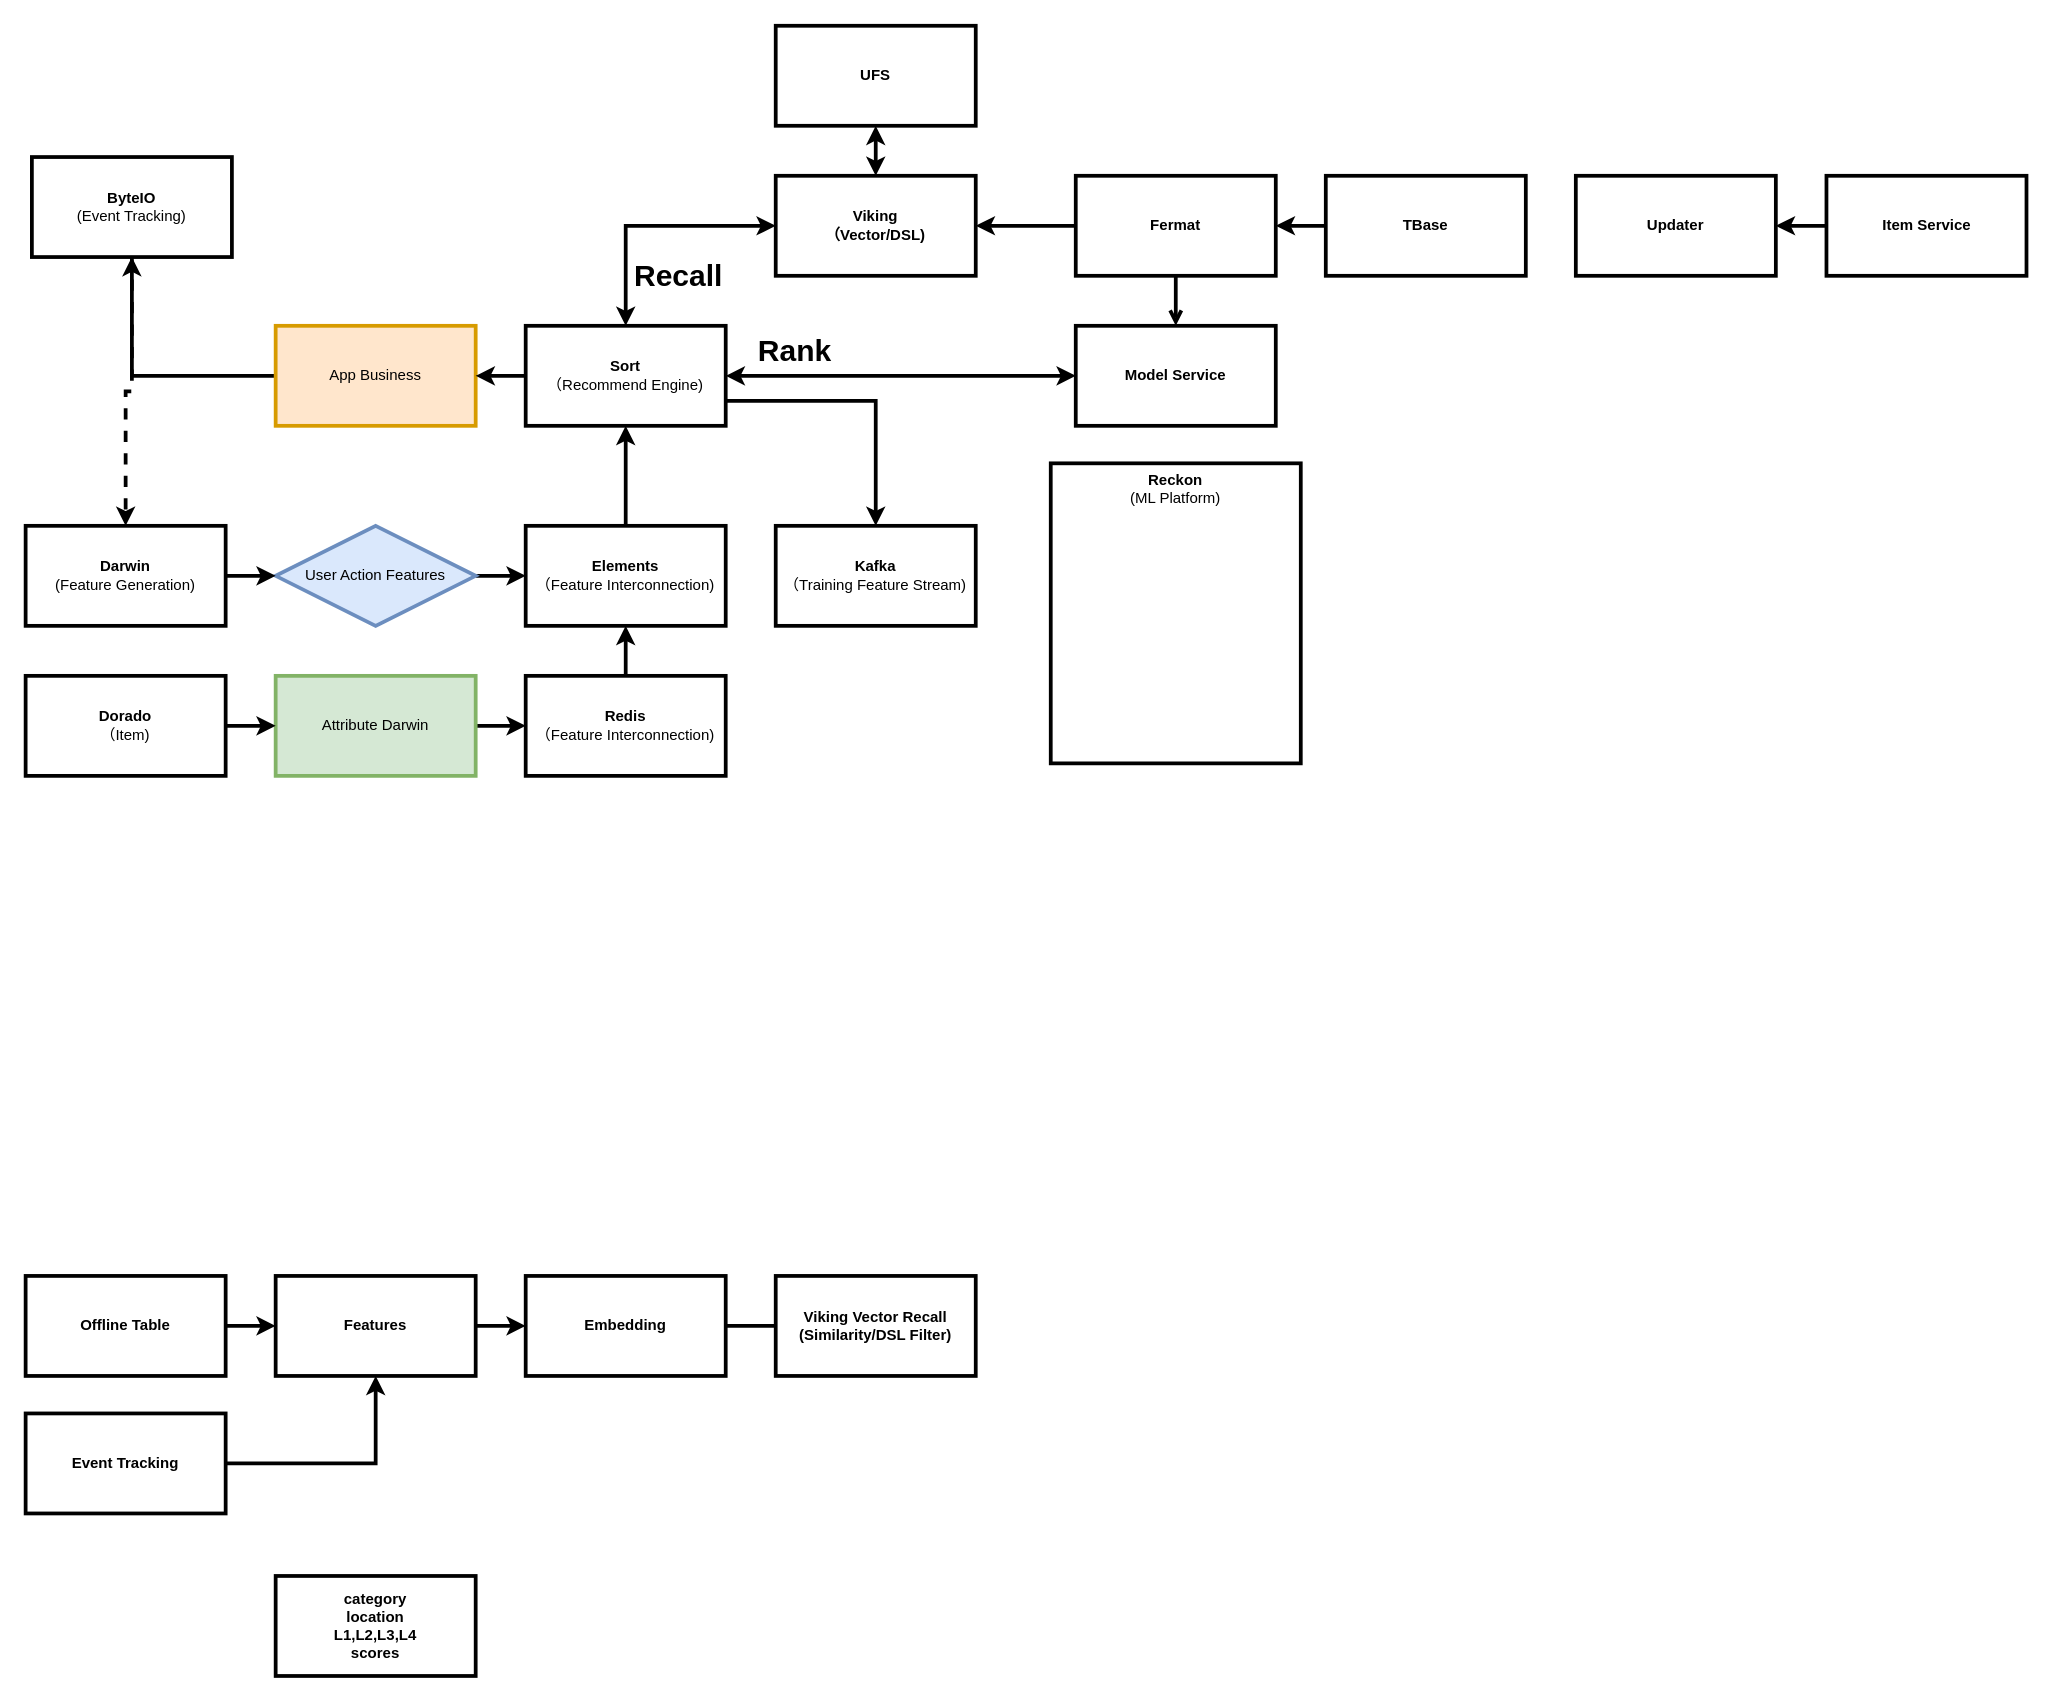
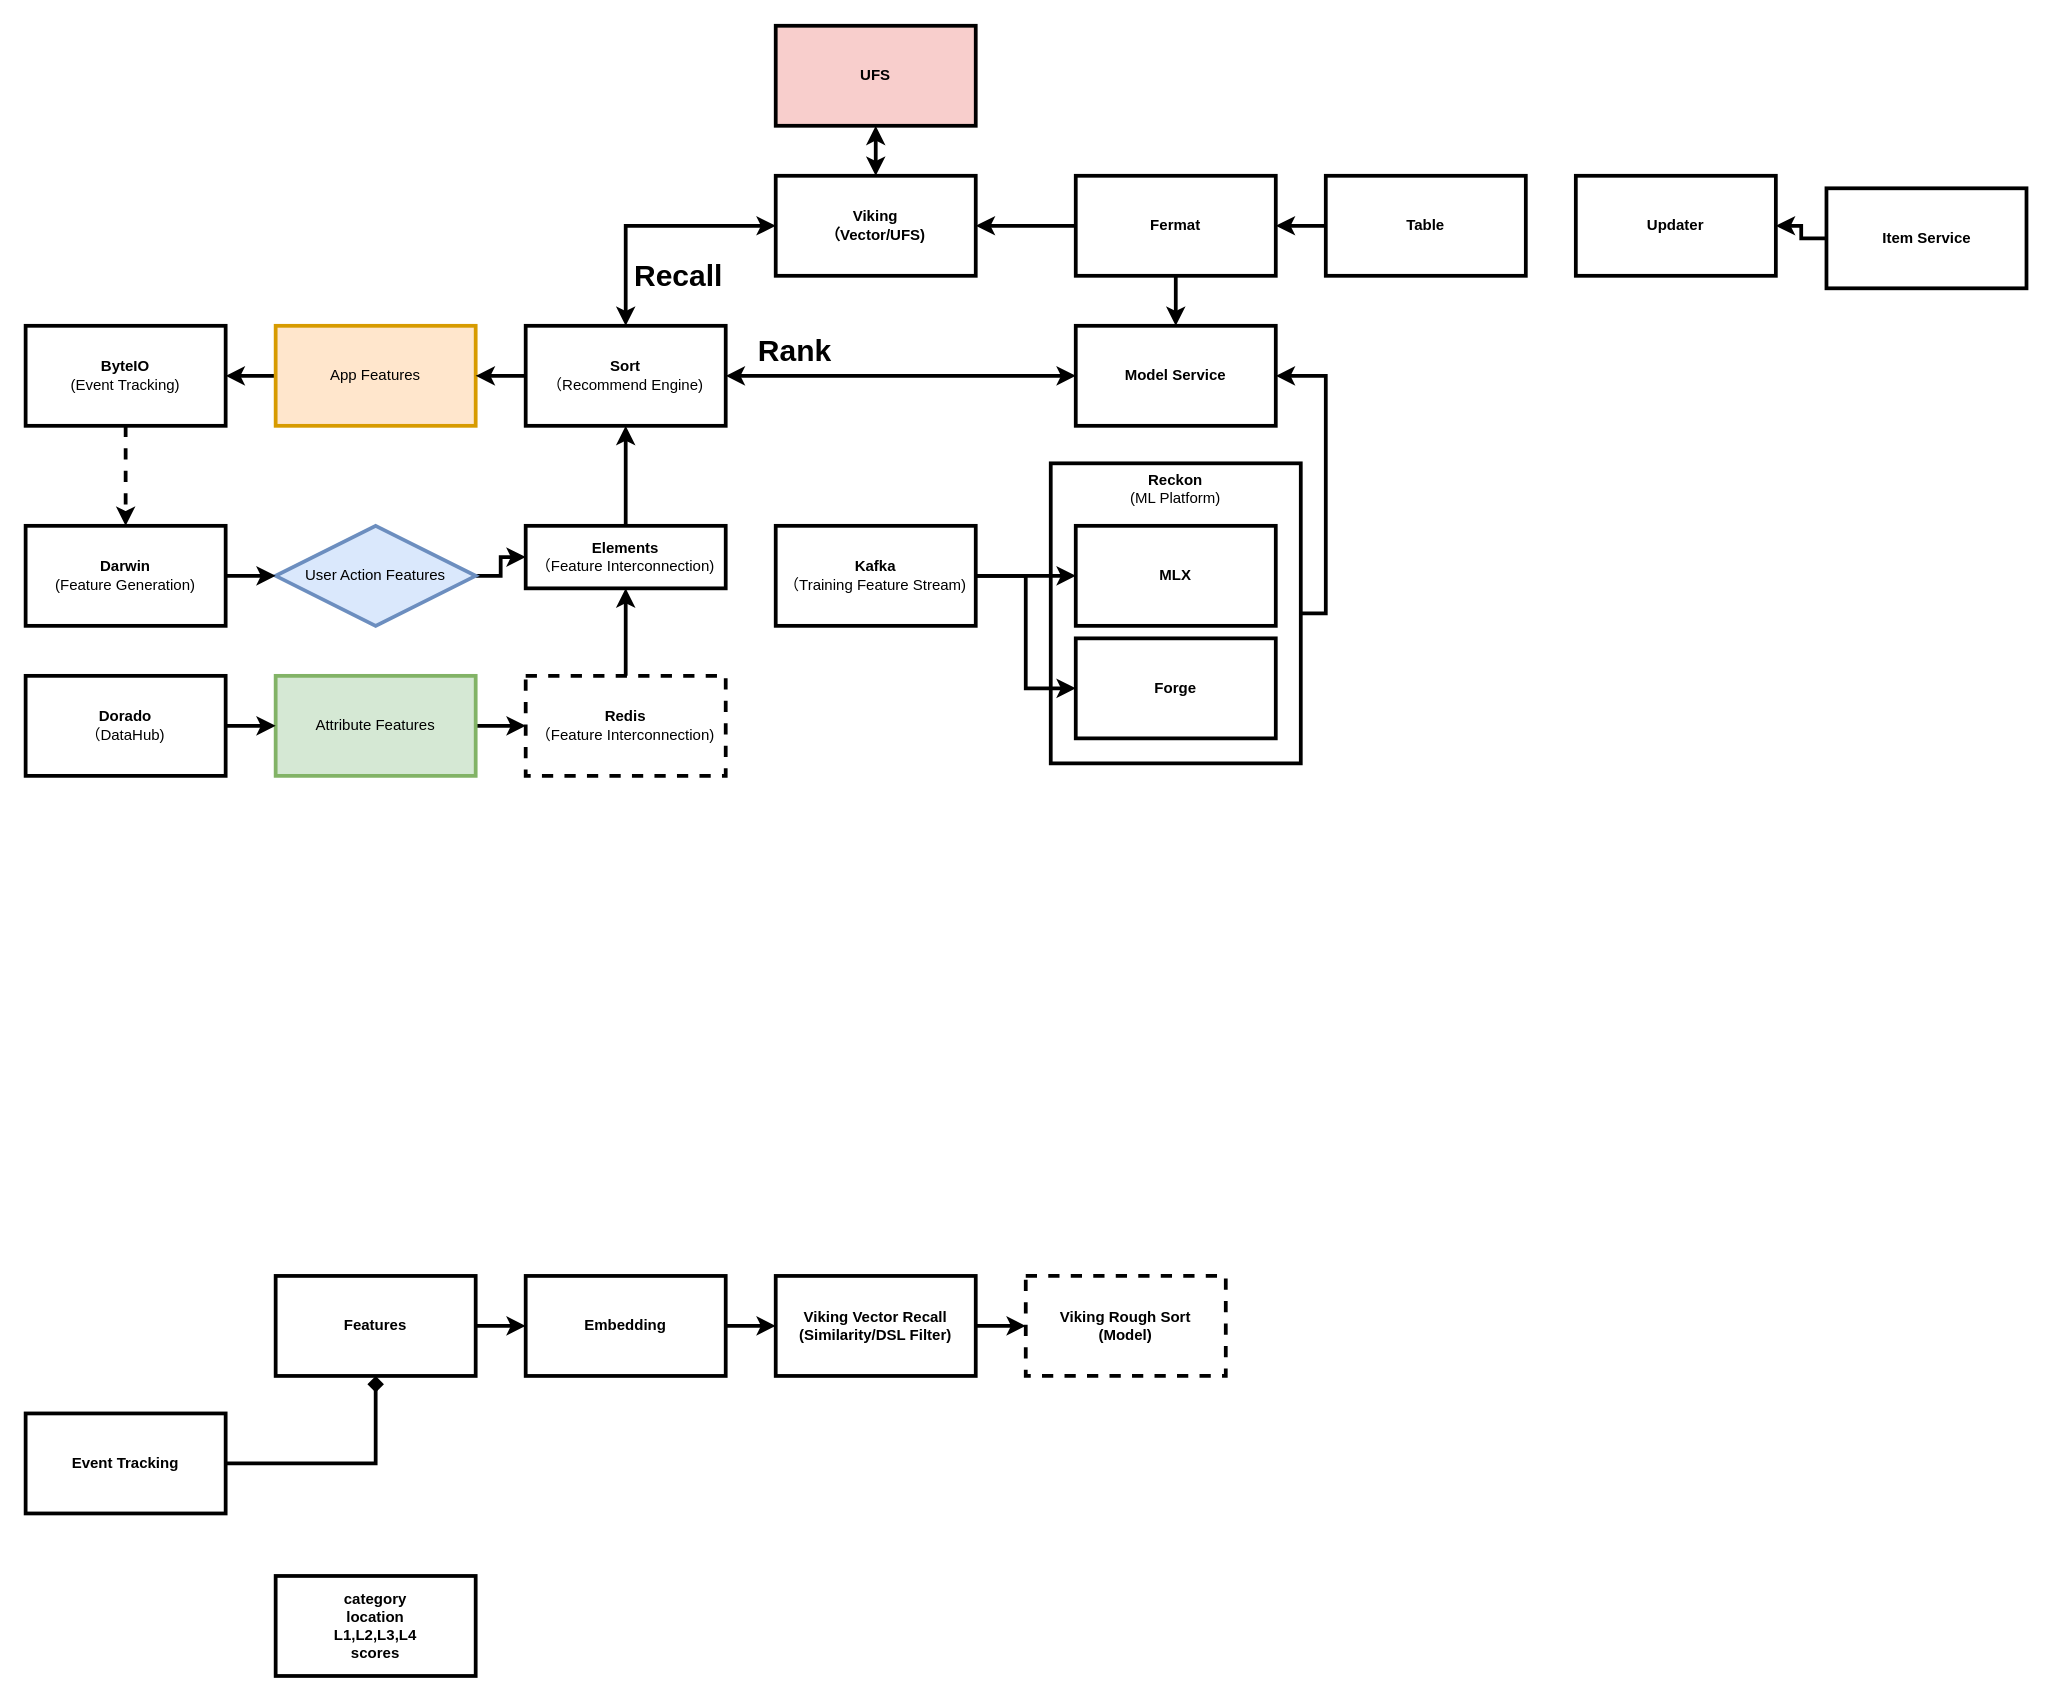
node "UFS": fillcolor #ffffff -> #f8cecc
node "ByteIO (Event Tracking)": moved (132, 207) -> (126, 376)
node "Viking （Vector/DSL)": label "Viking （Vector/DSL)" -> "Viking （Vector/UFS)"
node "TBase": label "TBase" -> "Table"
node "Item Service": moved (1926, 226) -> (1926, 238)
edge "Fermat" -> "Model Service": arrowhead open -> classic
node "App Business": label "App Business" -> "App Features"
edge "Sort （Recommend Engine)" -> "Kafka （Training Feature Stream)": removed
edge "Reckon (ML Platform)" -> "Model Service": added
node "Elements （Feature Interconnection)": size 200x100 -> 200x63
edge "Kafka （Training Feature Stream)" -> "MLX": added
node "MLX": added
edge "Kafka （Training Feature Stream)" -> "Forge": added
node "Forge": added
node "Dorado （Item)": label "Dorado （Item)" -> "Dorado （DataHub)"
node "Attribute Darwin": label "Attribute Darwin" -> "Attribute Features"
node "Redis （Feature Interconnection)": style solid -> dashed
node "Offline Table": removed
edge "Offline Table" -> "Features": removed
edge "Embedding" -- "Viking Vector Recall (Similarity/DSL Filter)": arrowhead none -> classic
edge "Viking Vector Recall (Similarity/DSL Filter)" -> "Viking Rough Sort (Model)": added
node "Viking Rough Sort (Model)": added
edge "Event Tracking" -> "Features": arrowhead classic -> diamond
